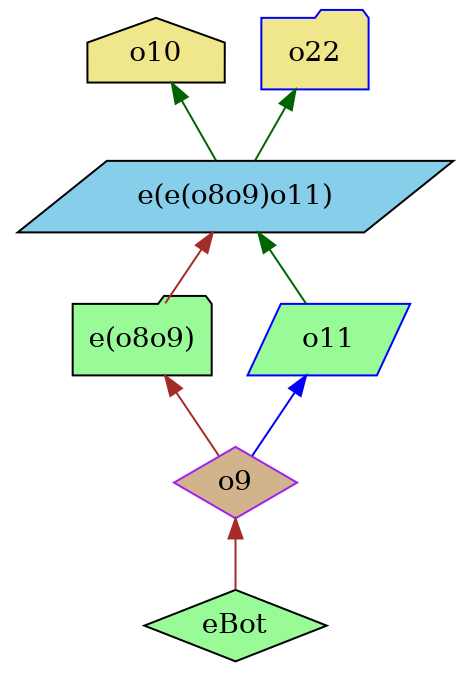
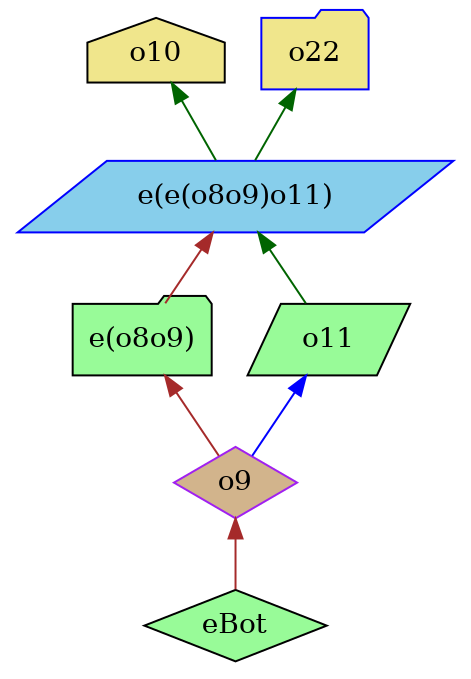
node "e(e(o8o9)o11)": color black -> blue
node "o11": color blue -> black
